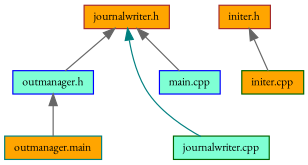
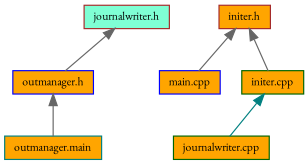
node "journalwriter.h": fillcolor orange -> aquamarine
edge "main.cpp" -> "journalwriter.h": now "main.cpp" -> "initer.h"
node "outmanager.h": fillcolor aquamarine -> orange
node "main.cpp": fillcolor aquamarine -> orange
edge "journalwriter.cpp" -> "journalwriter.h": now "journalwriter.cpp" -> "initer.cpp"
node "journalwriter.cpp": fillcolor aquamarine -> orange
